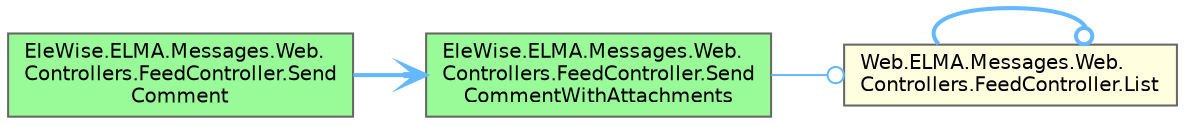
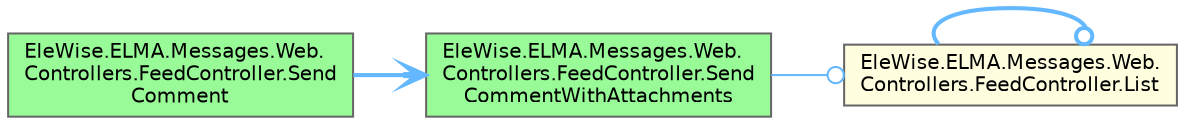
node "Web.ELMA.Messages.Web. Controllers.FeedController.List": label "Web.ELMA.Messages.Web. Controllers.FeedController.List" -> "EleWise.ELMA.Messages.Web. Controllers.FeedController.List"
